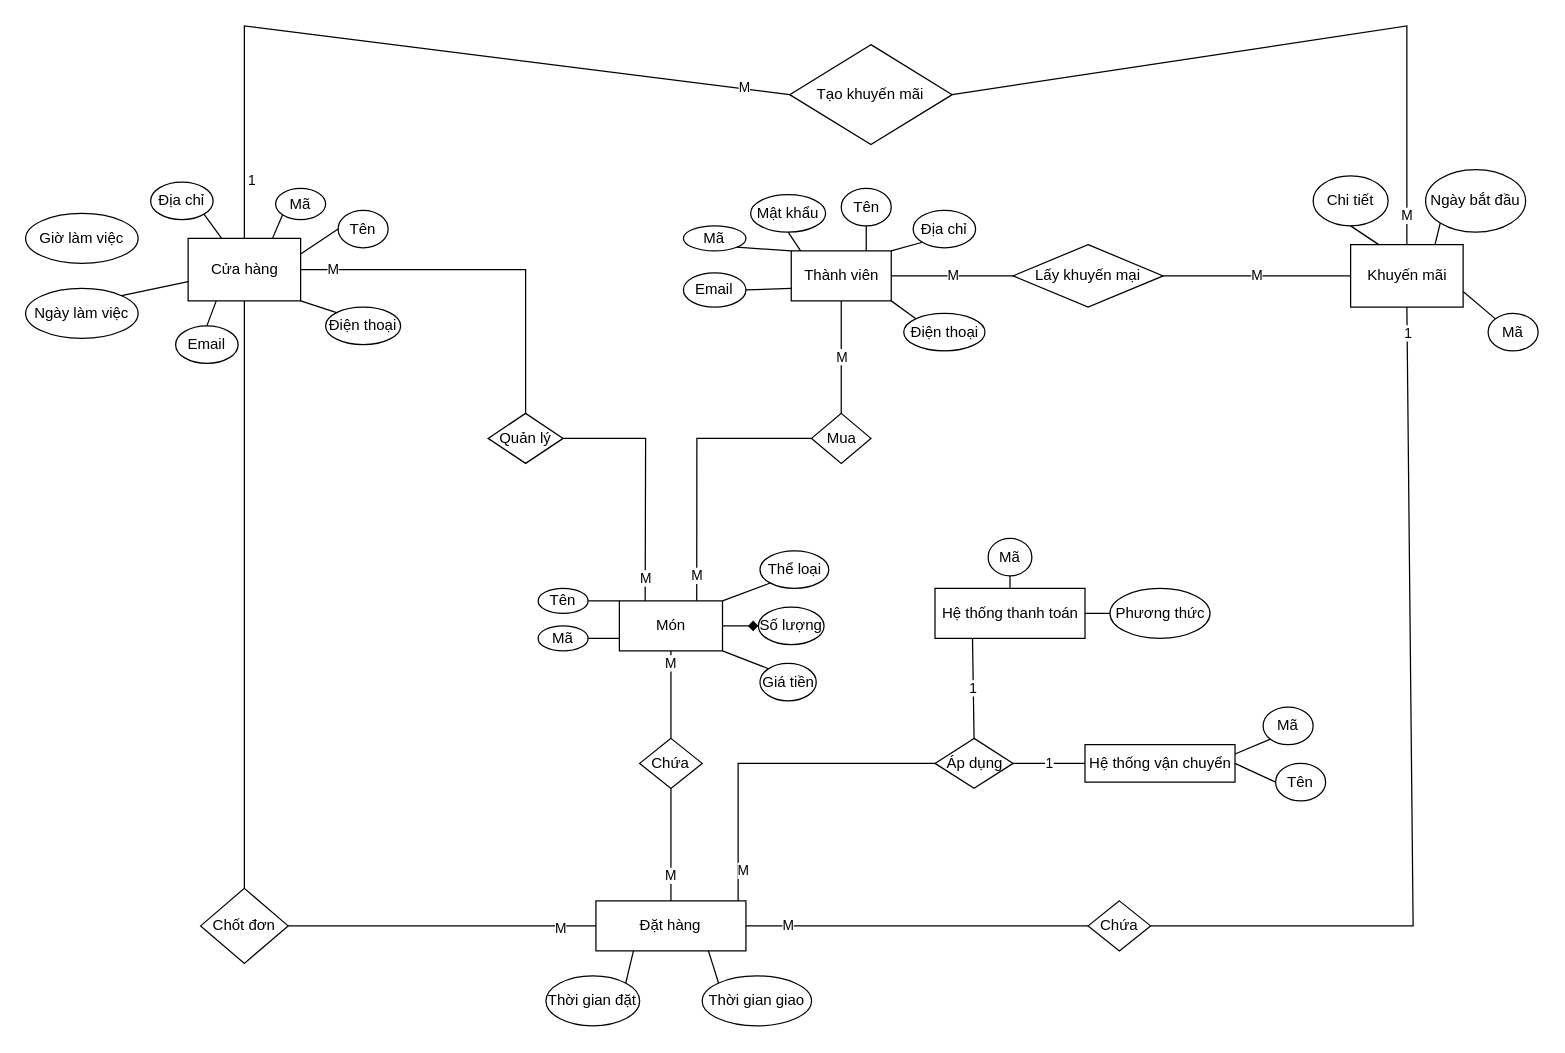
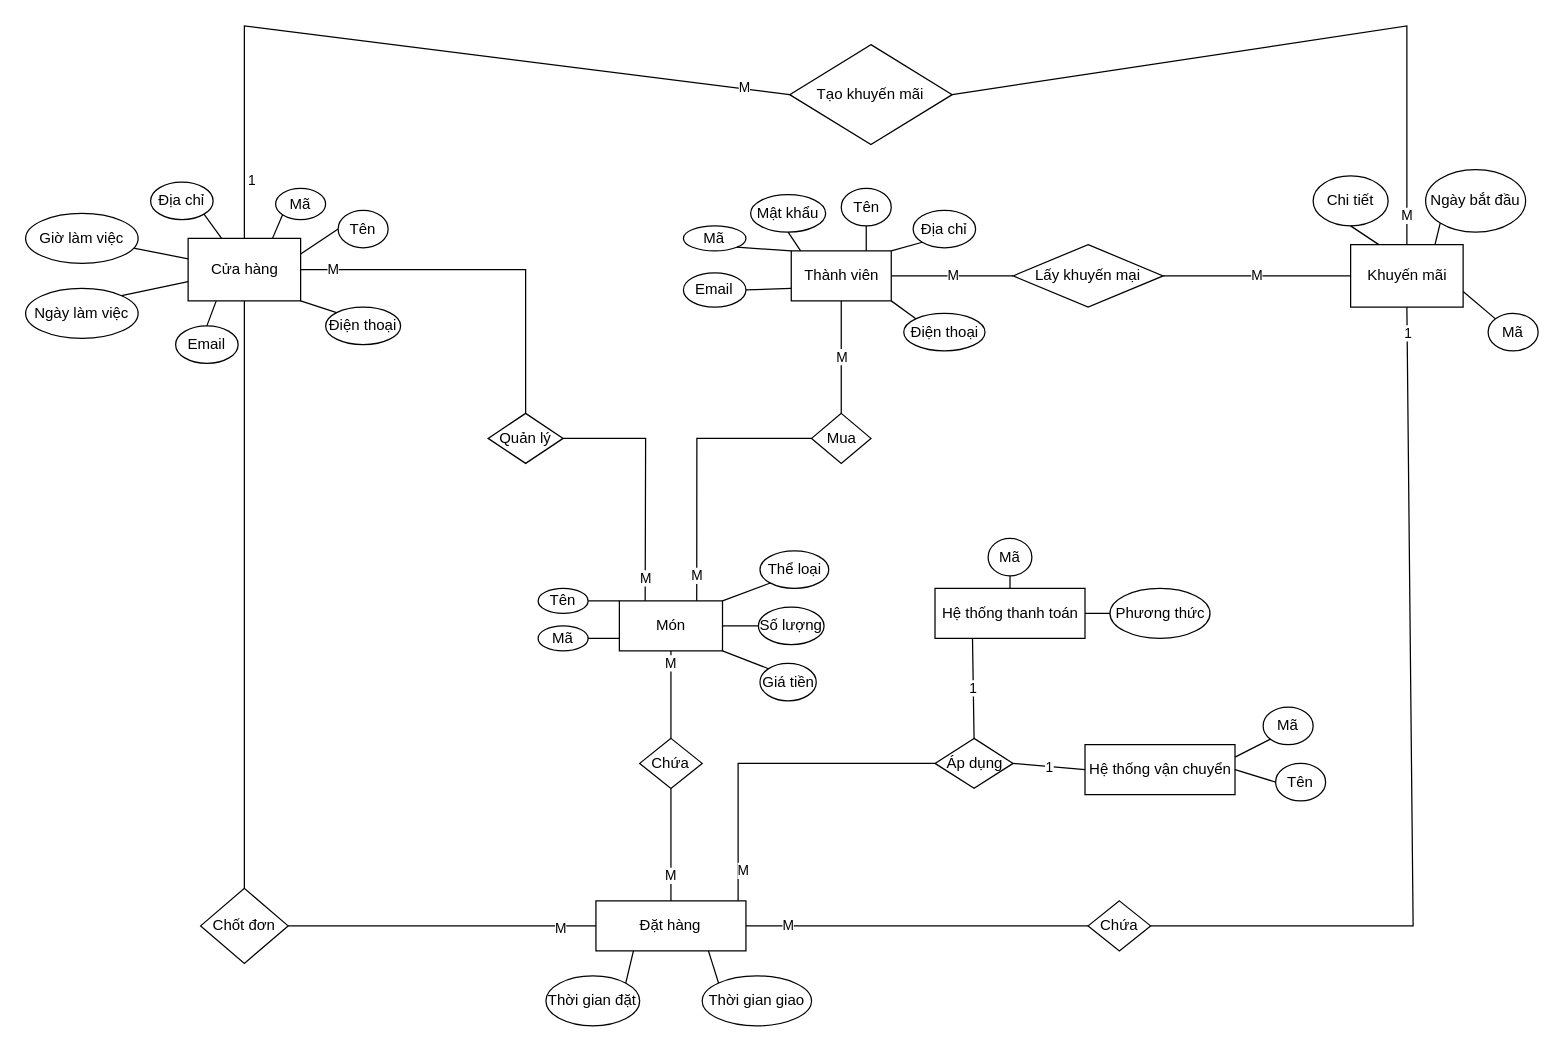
edge "Giờ làm việc" -- "Cửa hàng": added
edge "Món" -> "Số lượng": arrowhead diamond -> none
node "Hệ thống vận chuyển": size 150x38 -> 150x50
